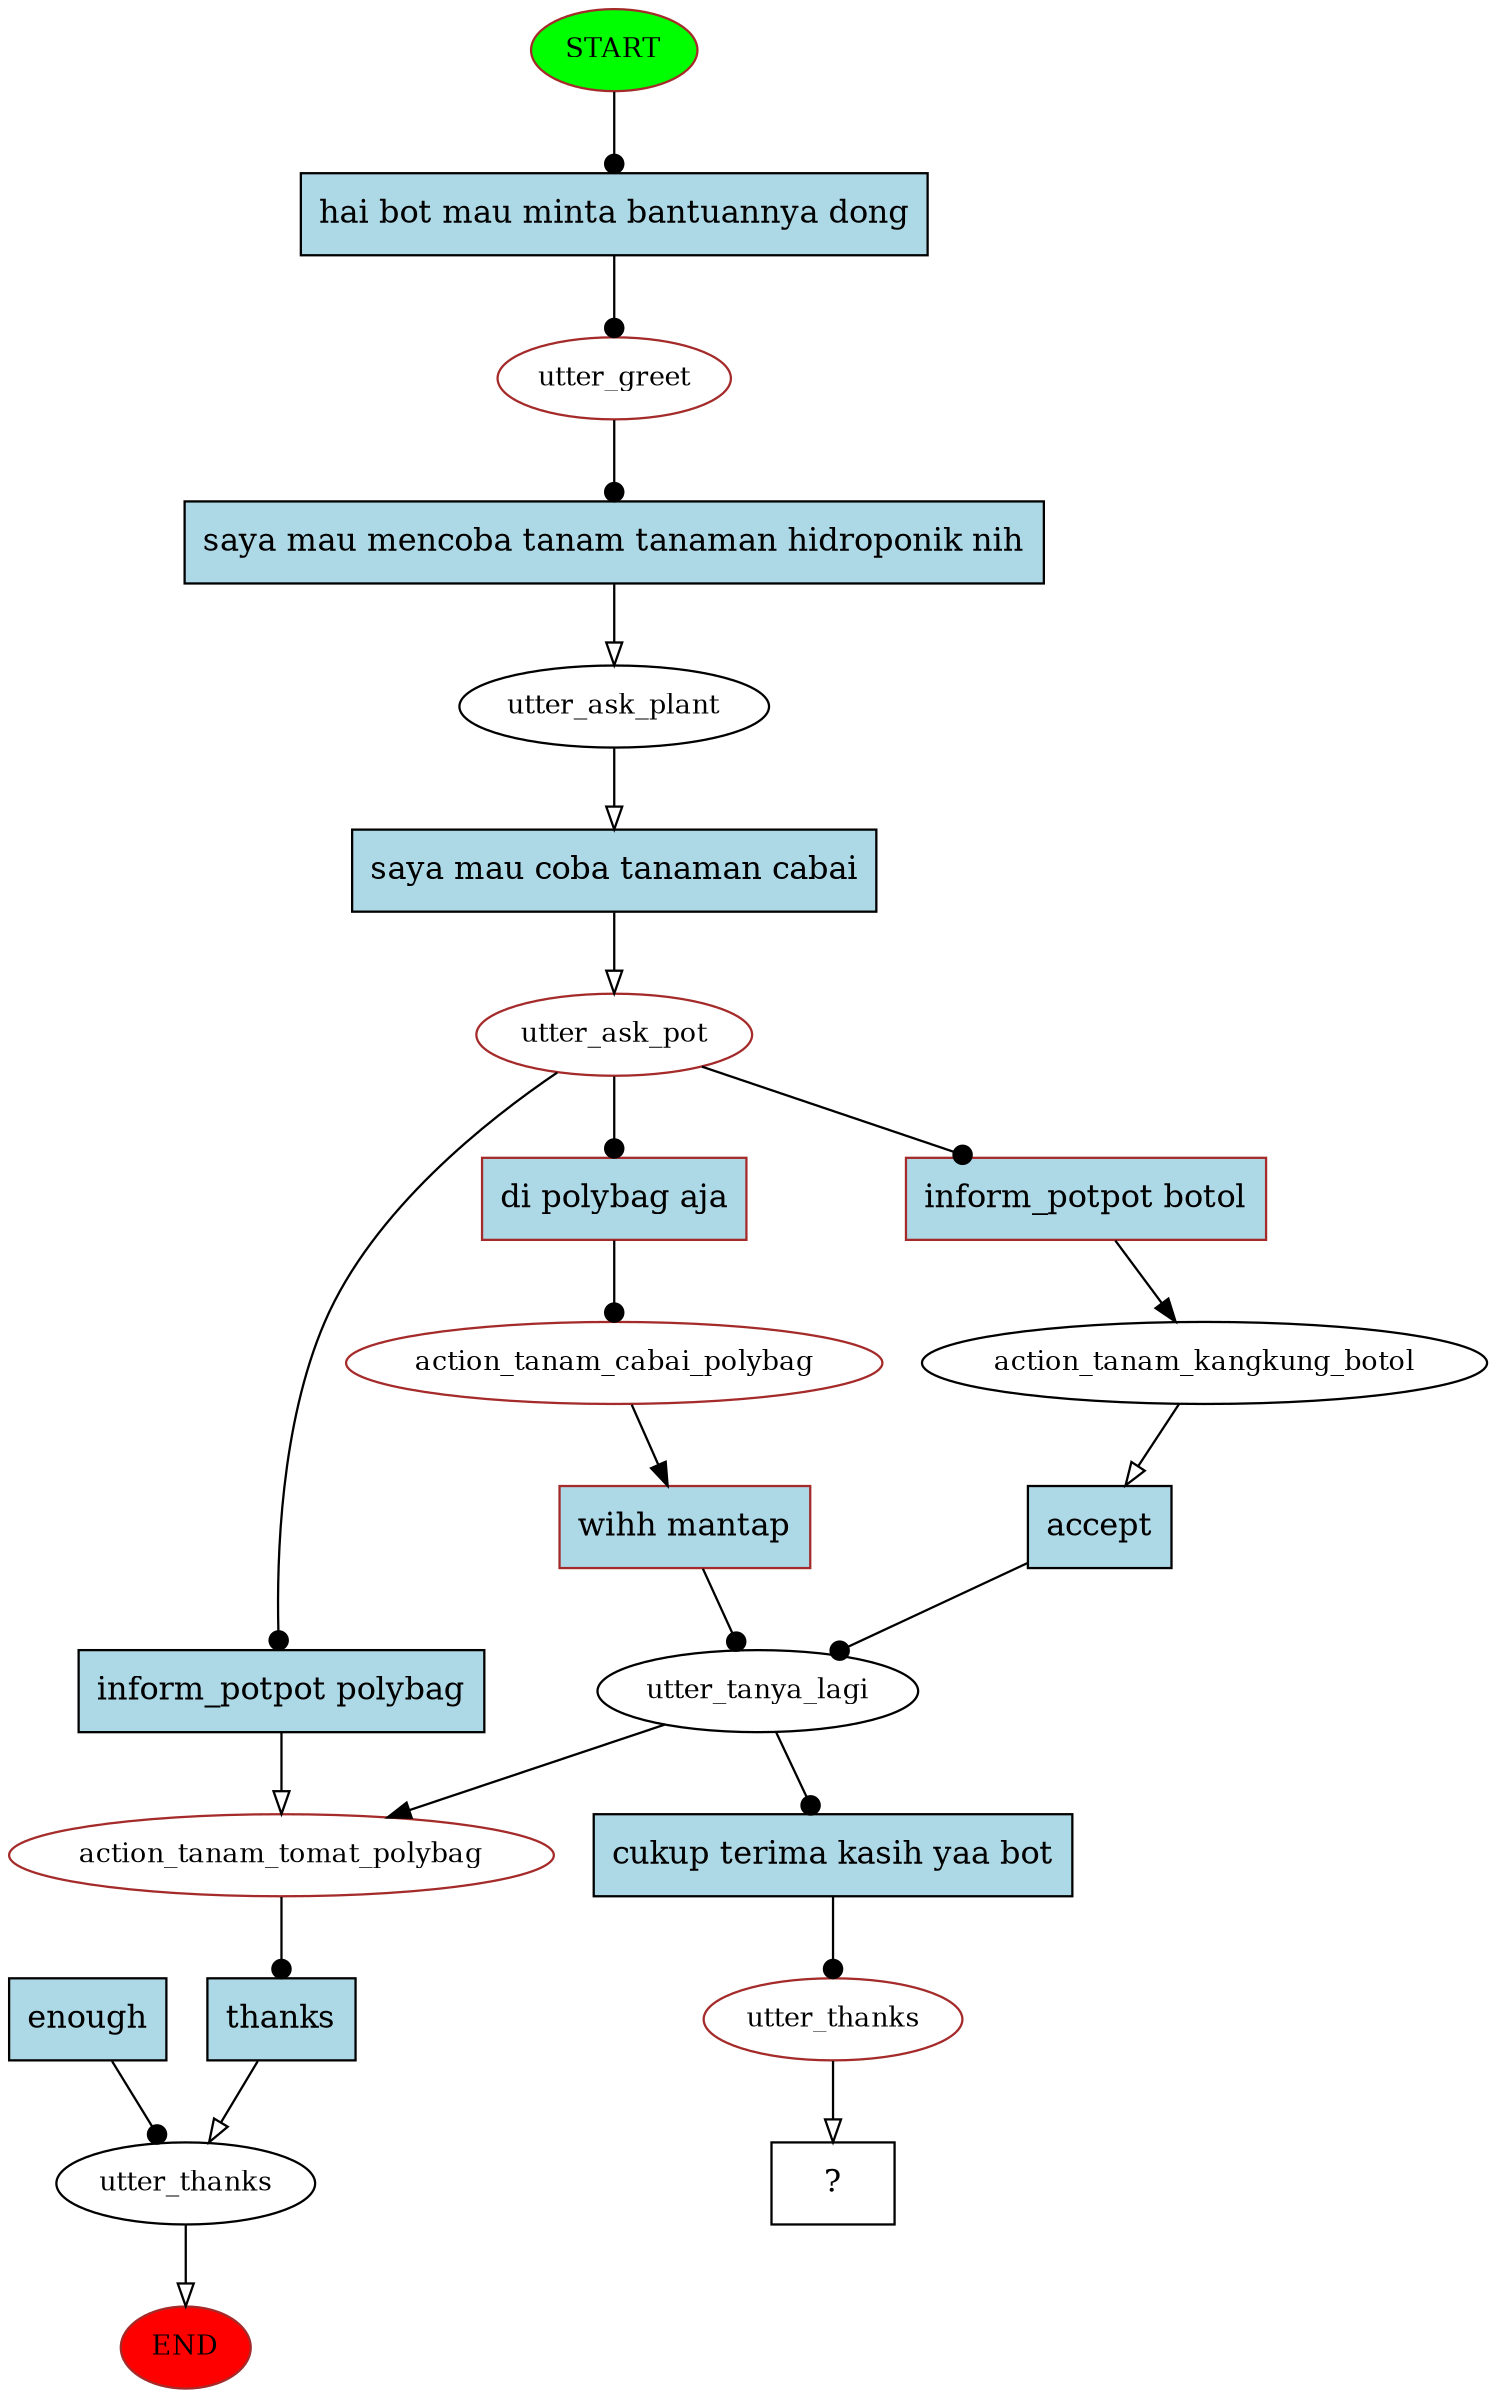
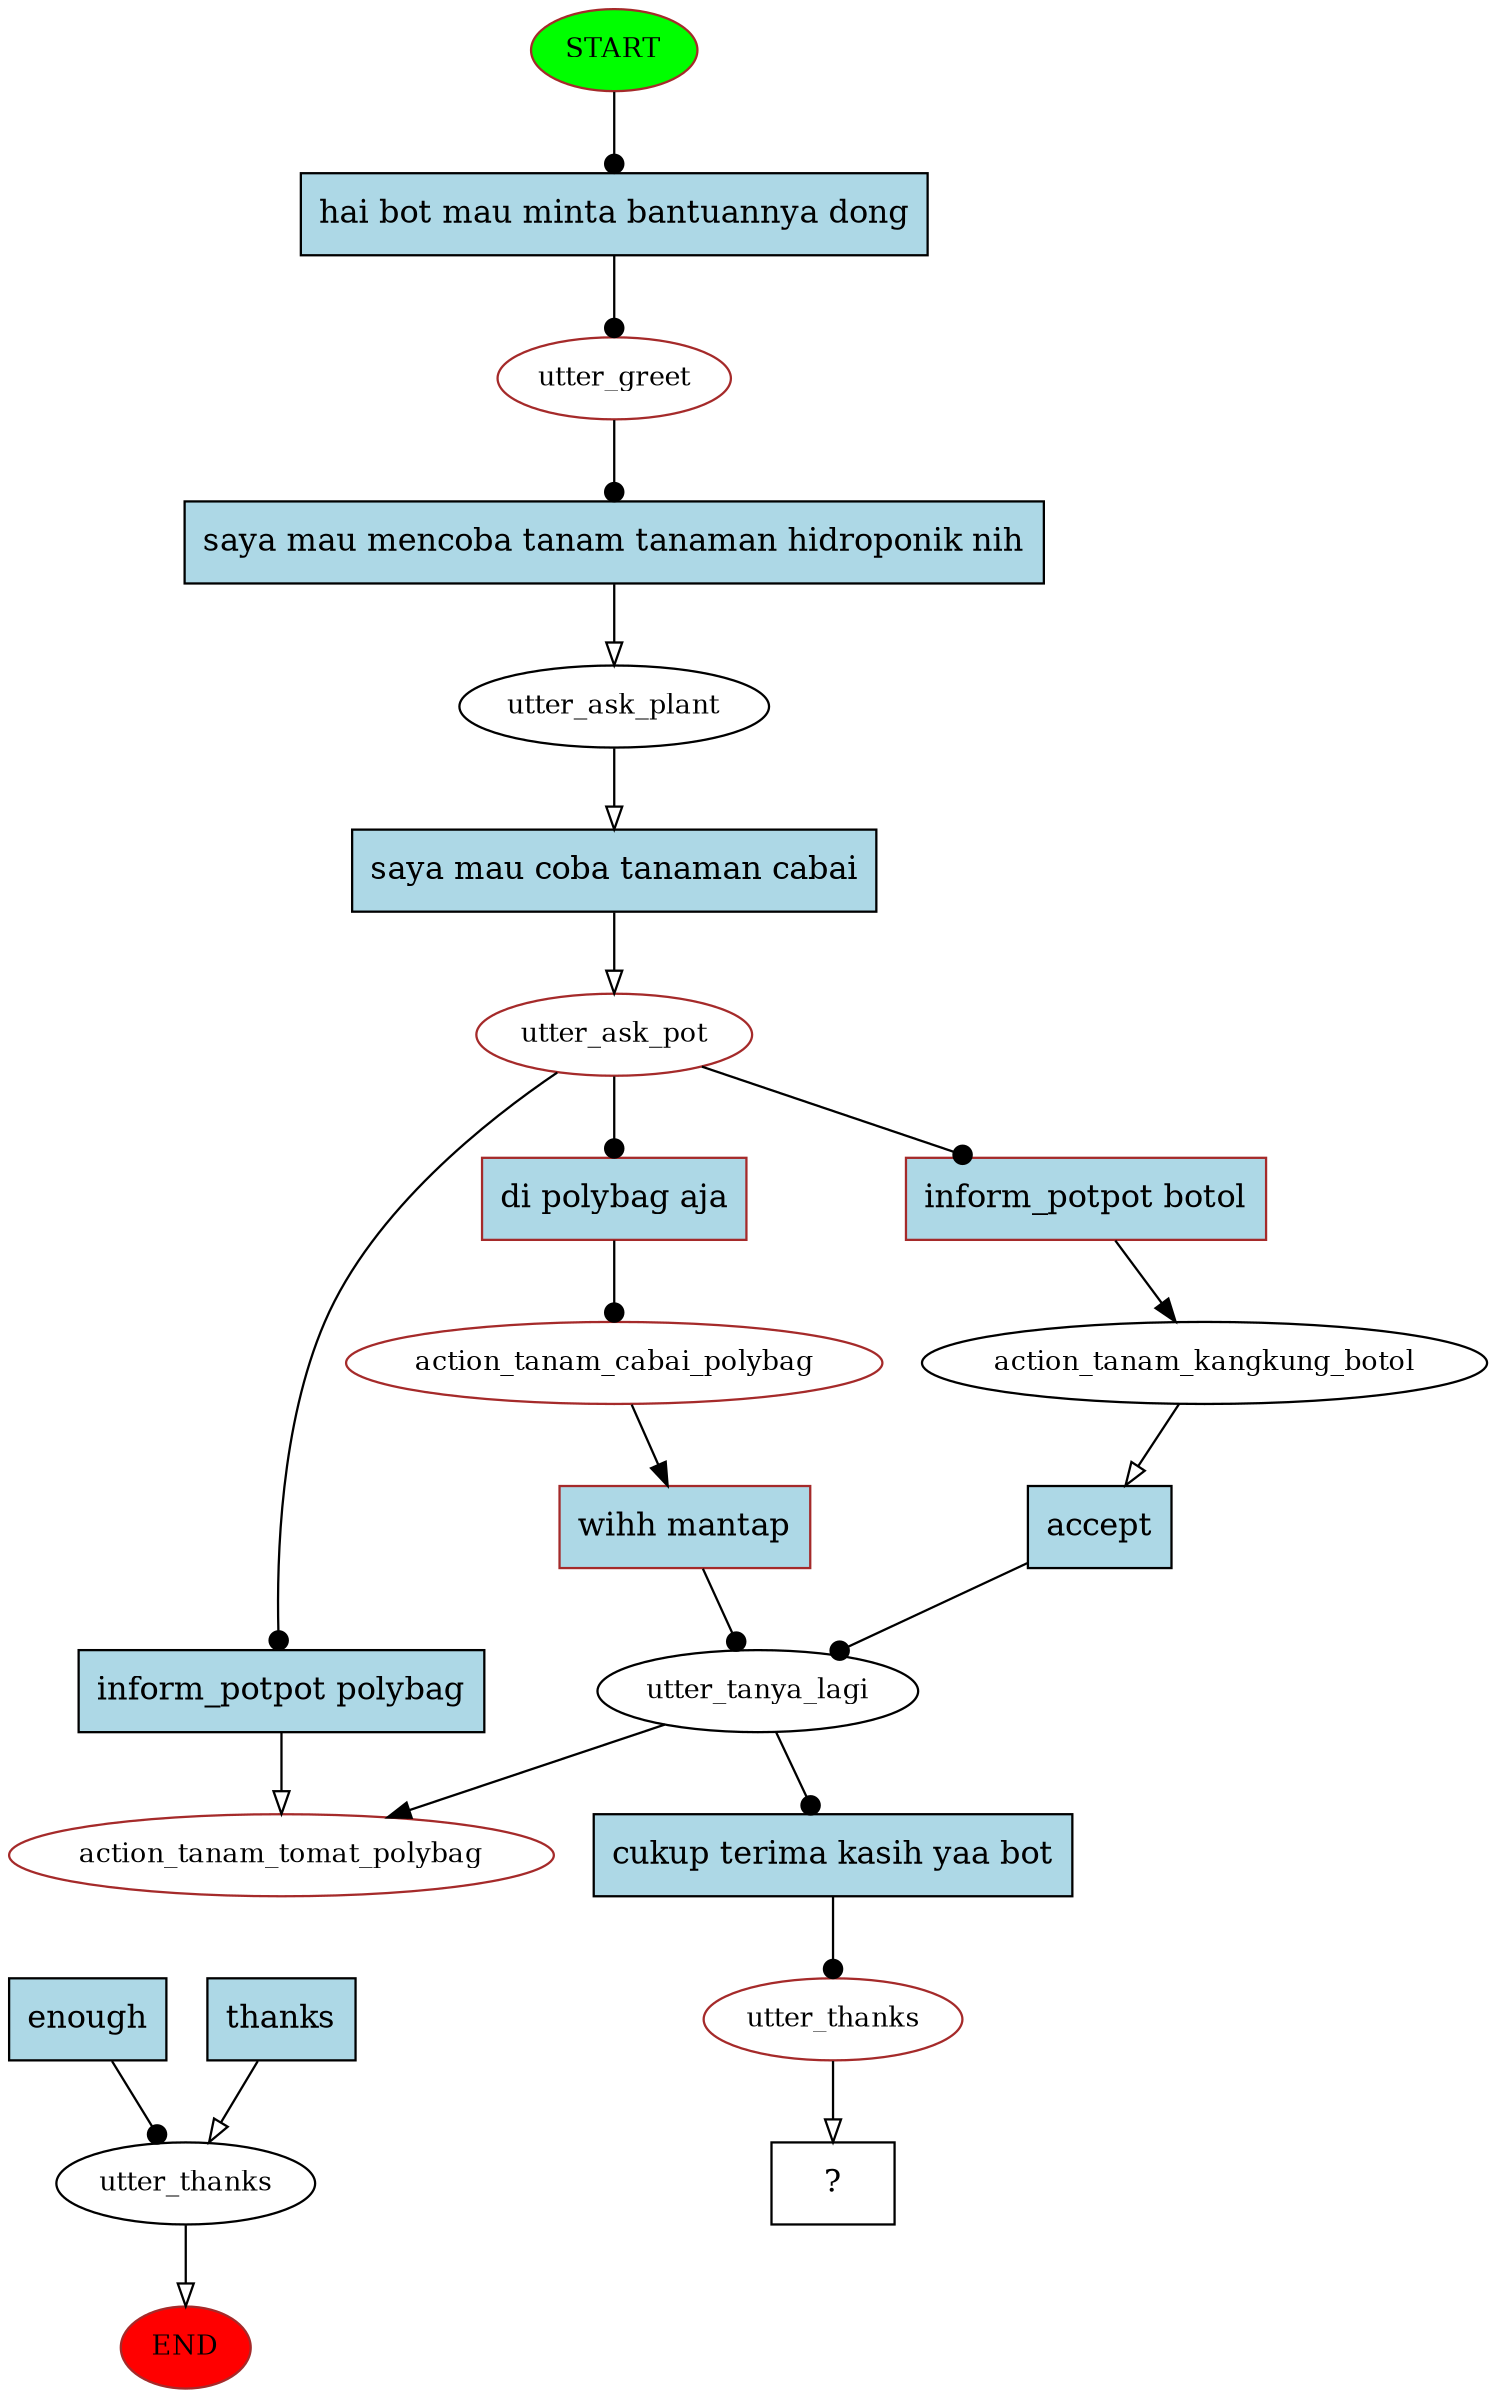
edge "action_tanam_tomat_polybag" -> "thanks": removed
